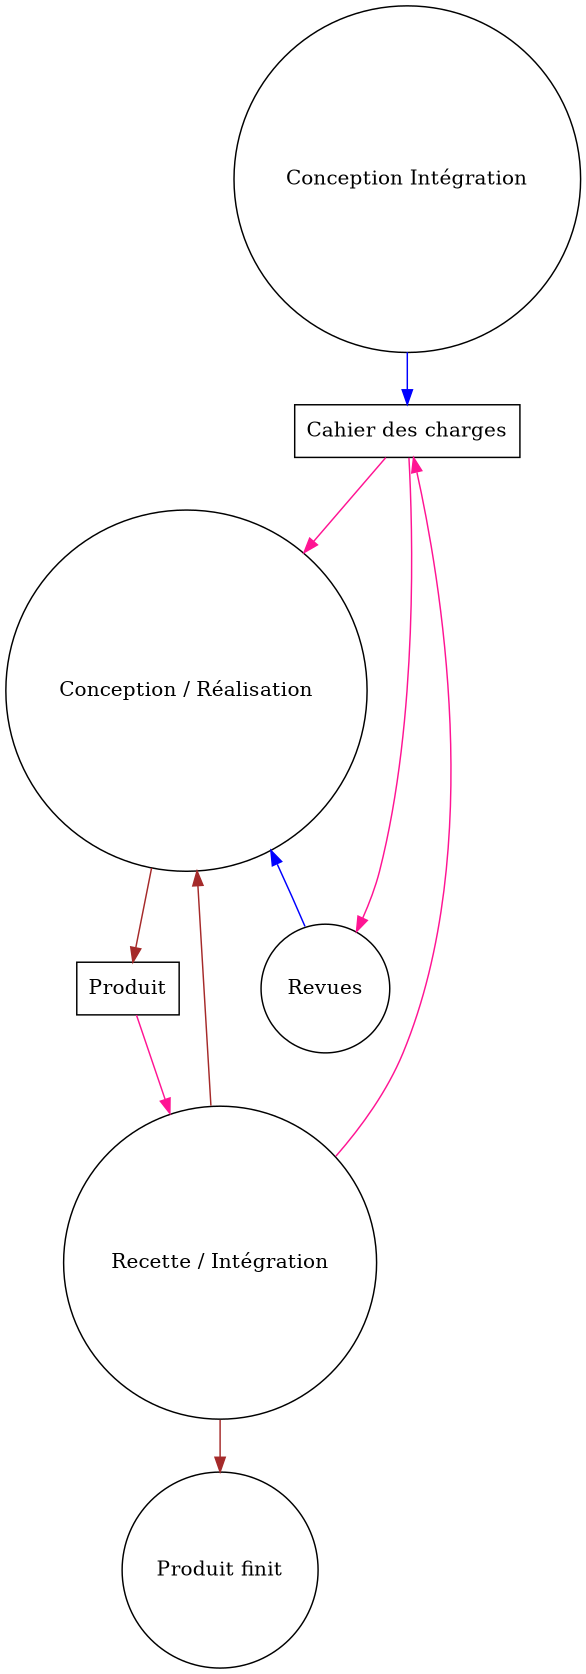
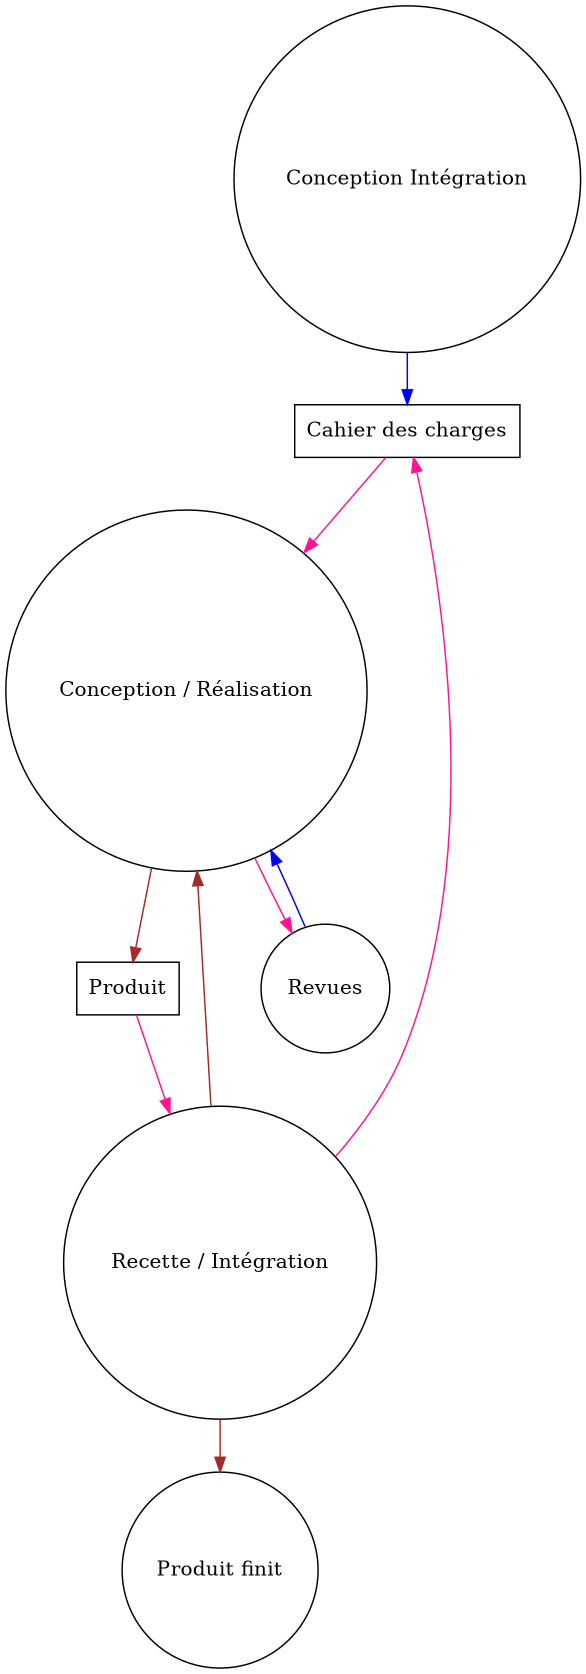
edge "Cahier des charges" -> "Revues": now "Conception / Réalisation" -> "Revues"
